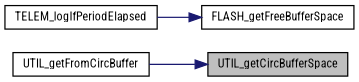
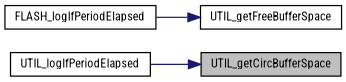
node "TELEM_logIfPeriodElapsed": label "TELEM_logIfPeriodElapsed" -> "FLASH_logIfPeriodElapsed"
node "FLASH_getFreeBufferSpace": label "FLASH_getFreeBufferSpace" -> "UTIL_getFreeBufferSpace"
node "UTIL_getFromCircBuffer": label "UTIL_getFromCircBuffer" -> "UTIL_logIfPeriodElapsed"
